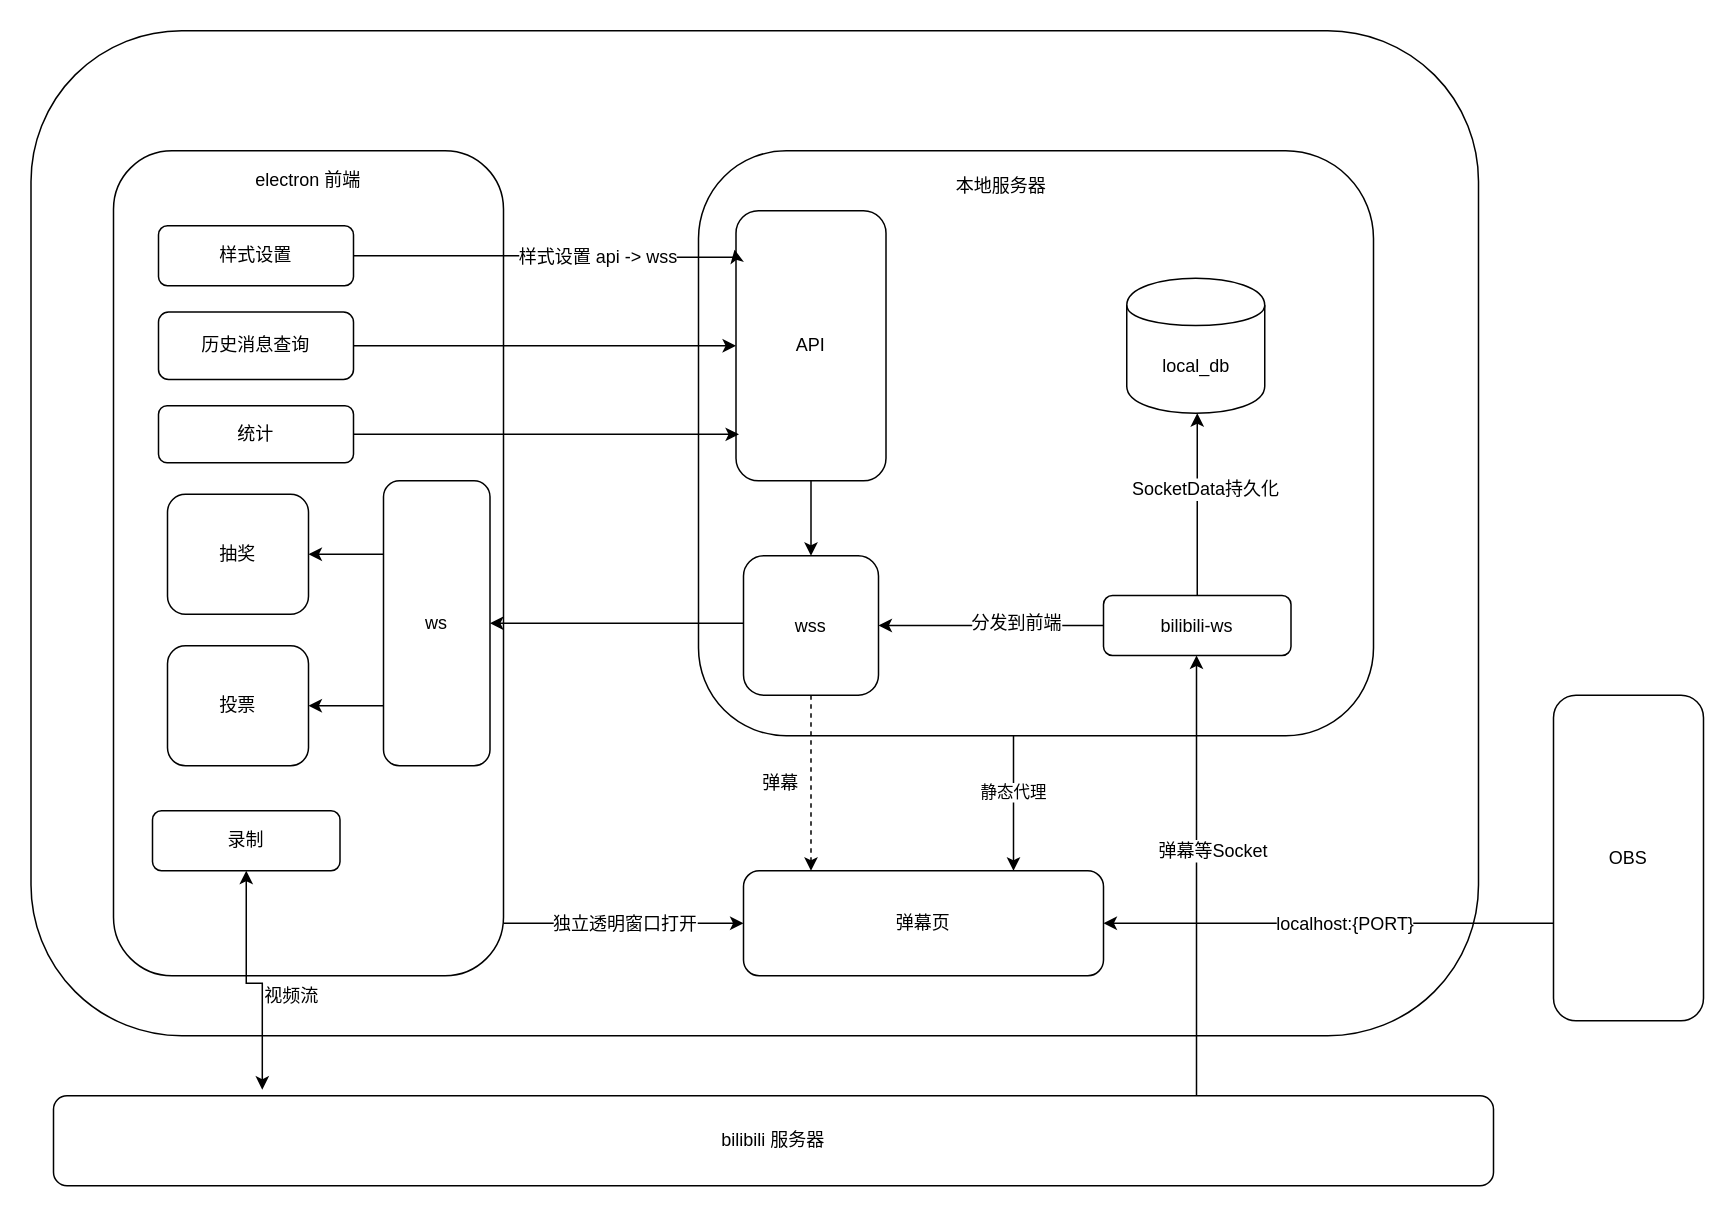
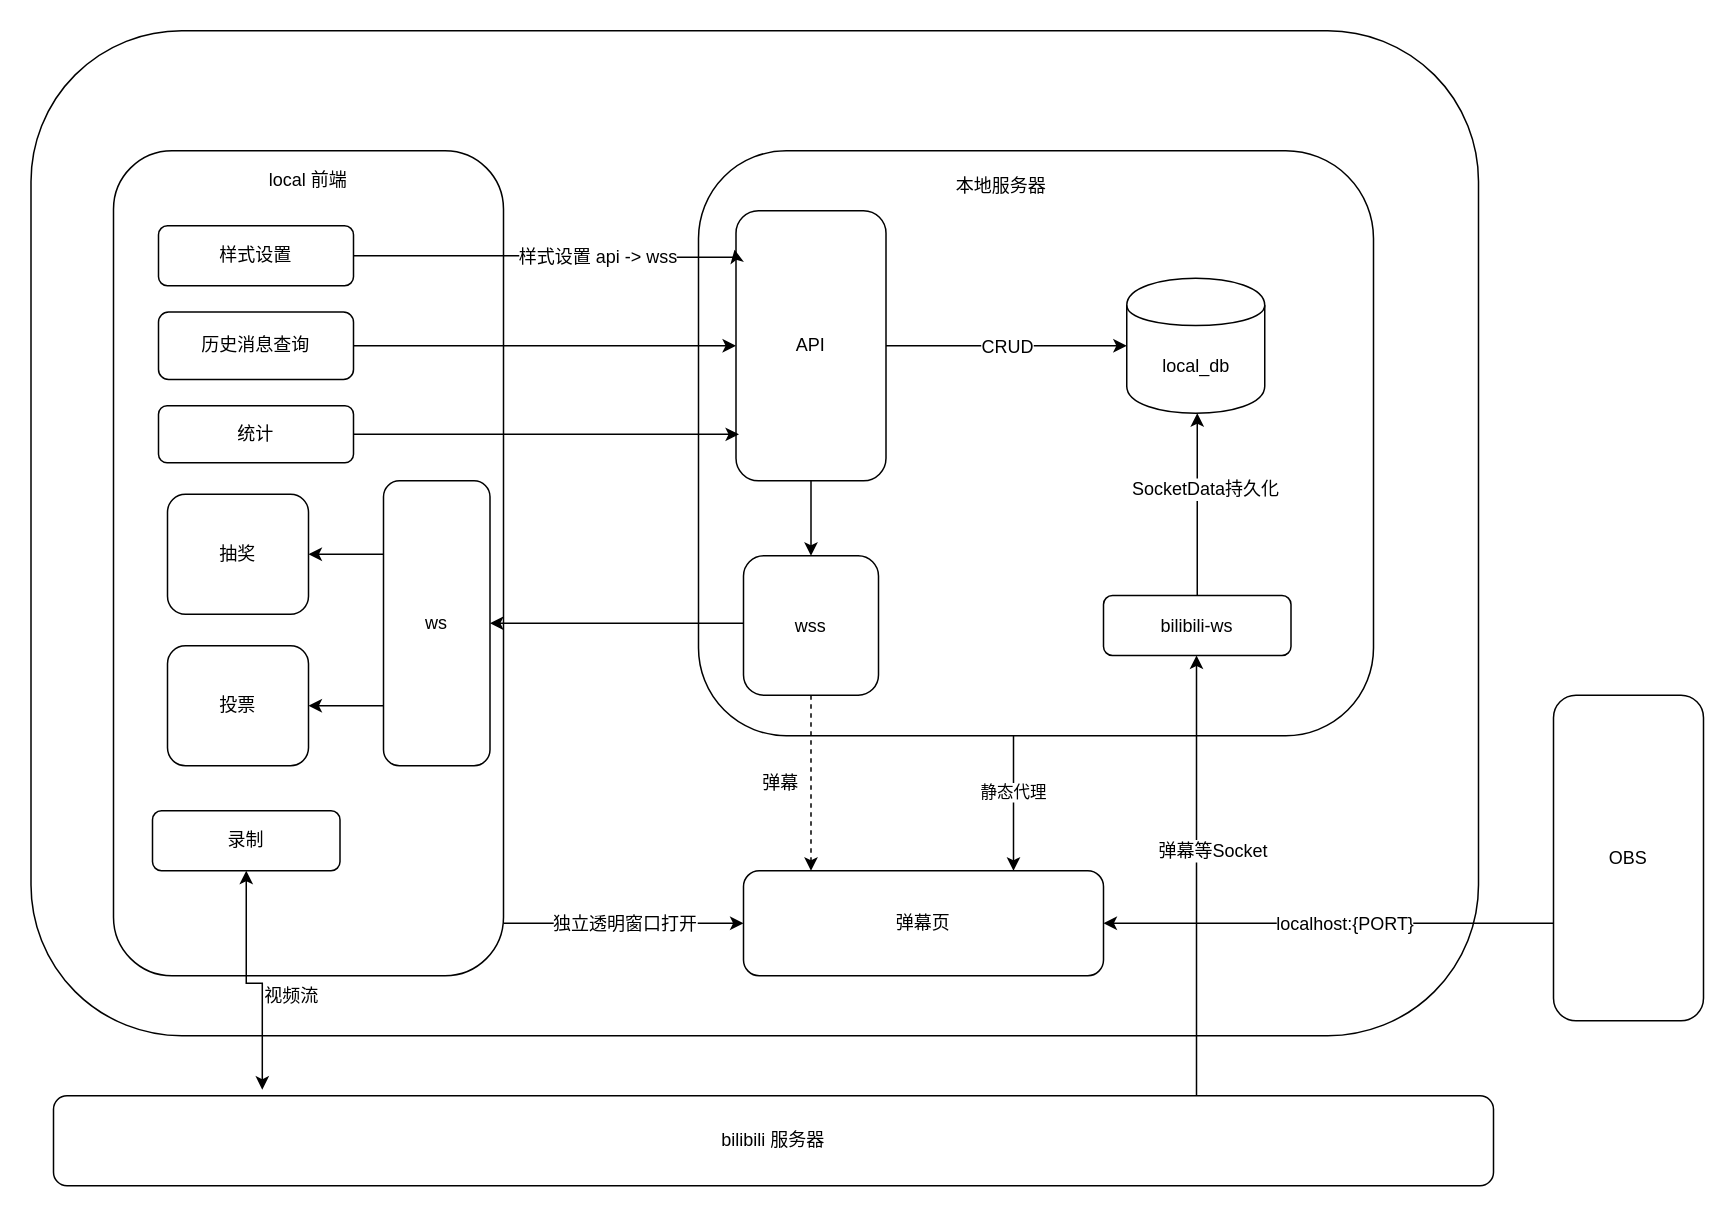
node "electron 前端": label "electron 前端" -> "local 前端"
edge "API" -> "local_db": added, label "CRUD"
edge "bilibili-ws" -> "wss": removed, label "分发到前端"
